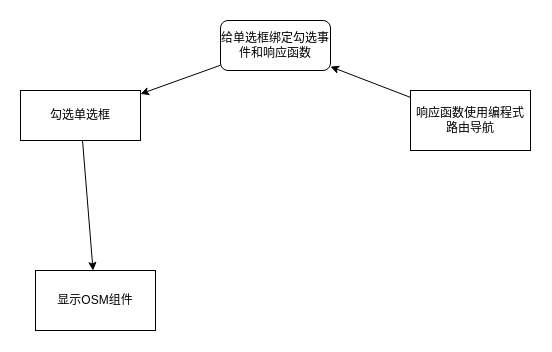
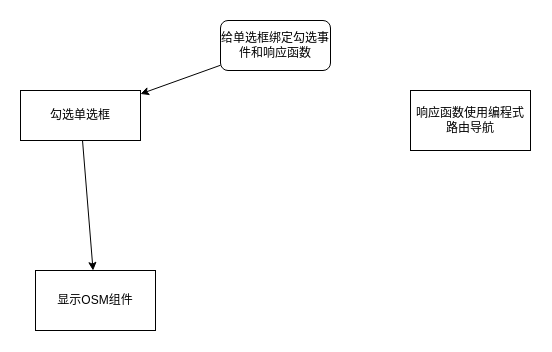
edge "响应函数使用编程式路由导航" -> "给单选框绑定勾选事件和响应函数": removed
